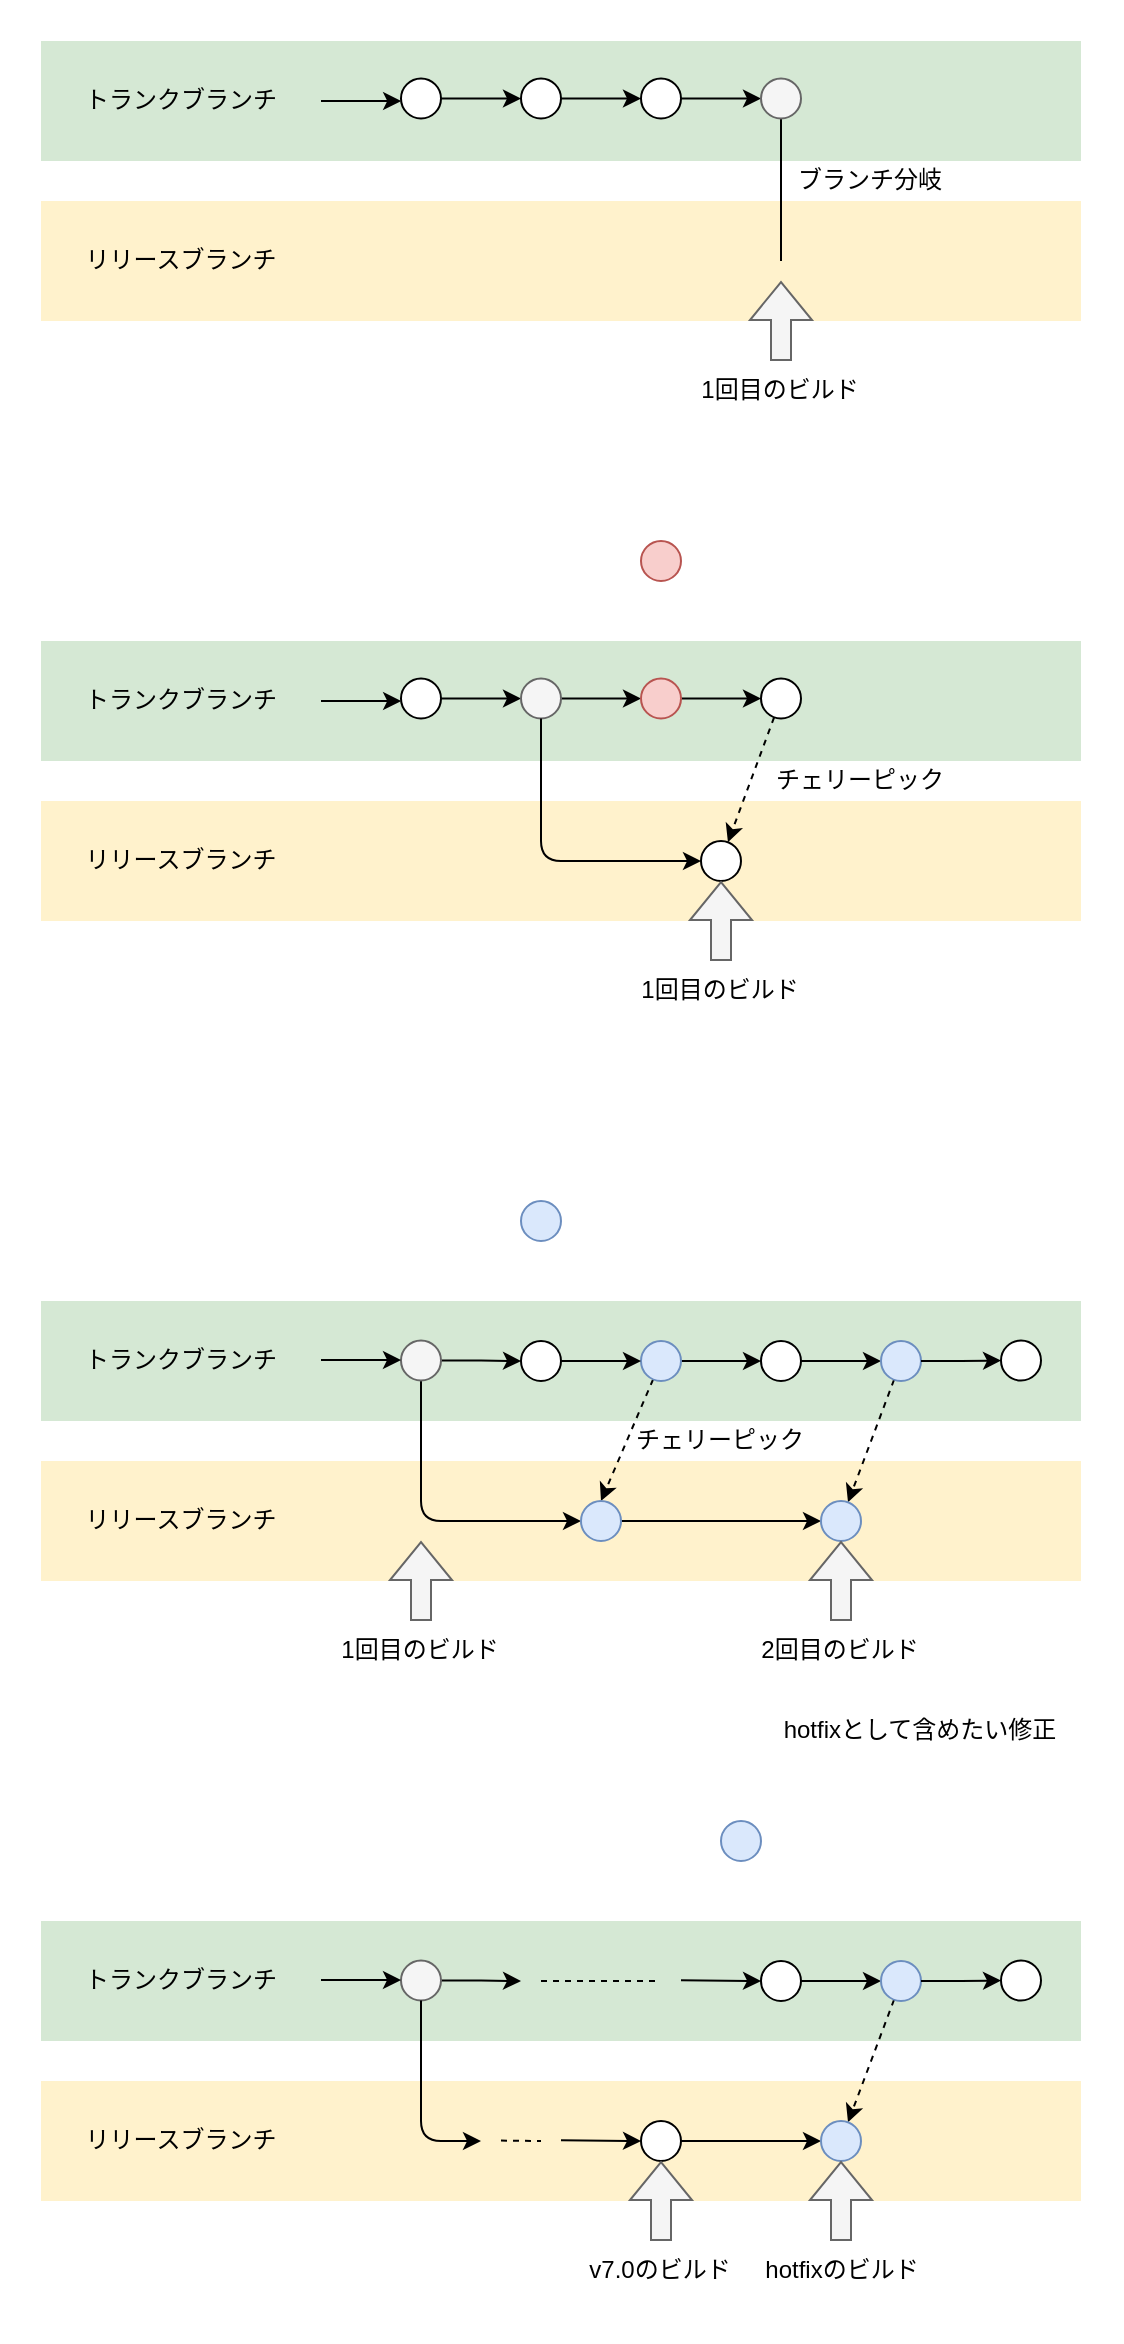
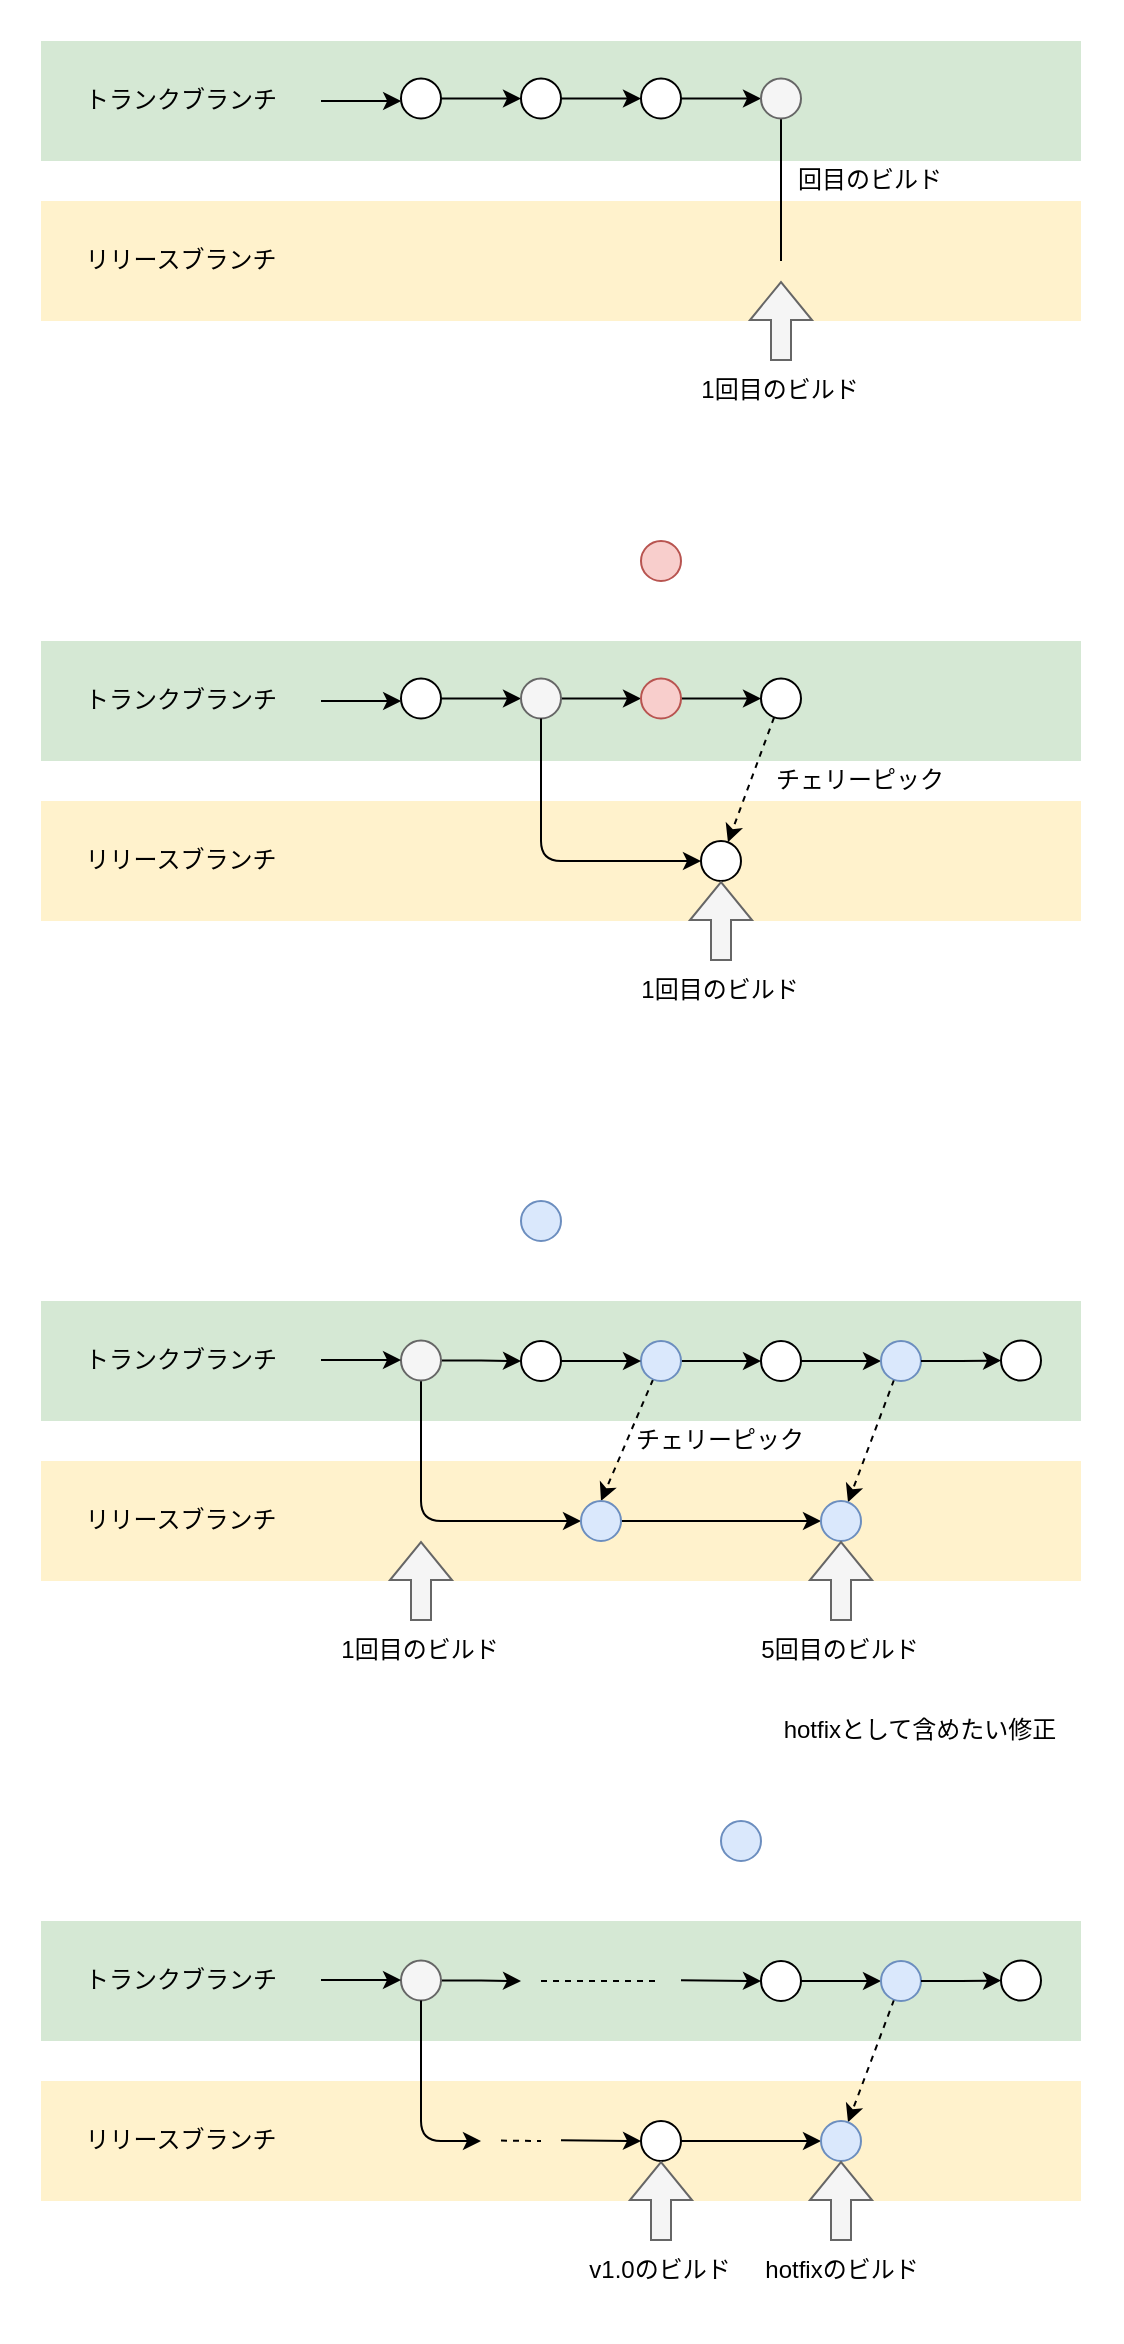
node "ブランチ分岐": label "ブランチ分岐" -> "回目のビルド"
node "2回目のビルド": label "2回目のビルド" -> "5回目のビルド"
node "v7.0のビルド": label "v7.0のビルド" -> "v1.0のビルド"
